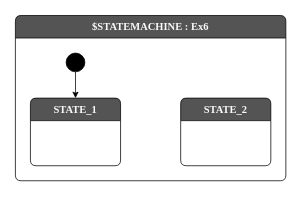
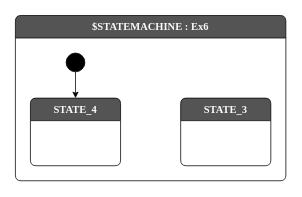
node "STATE_1": label "STATE_1" -> "STATE_4"
node "STATE_2": label "STATE_2" -> "STATE_3"
